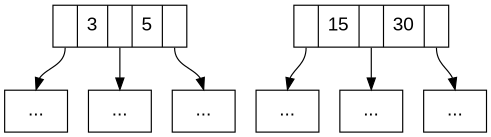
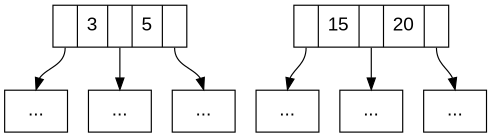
node "15": text "30" -> "20"
